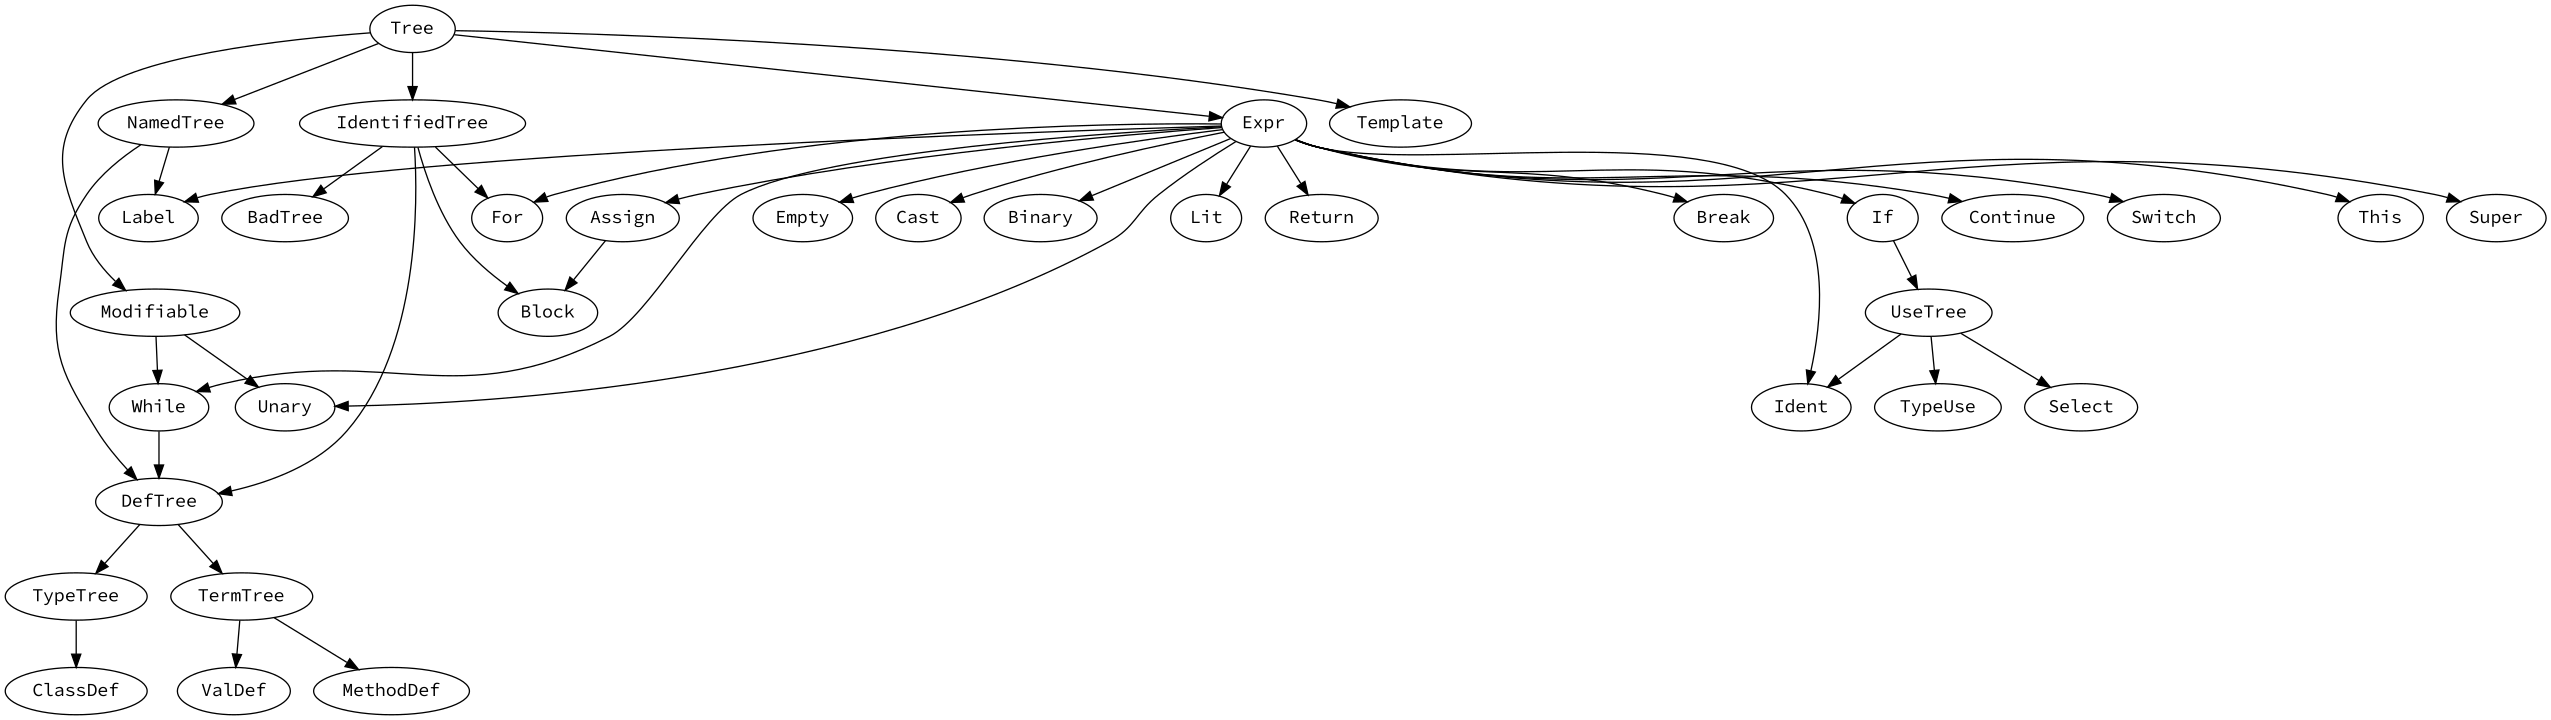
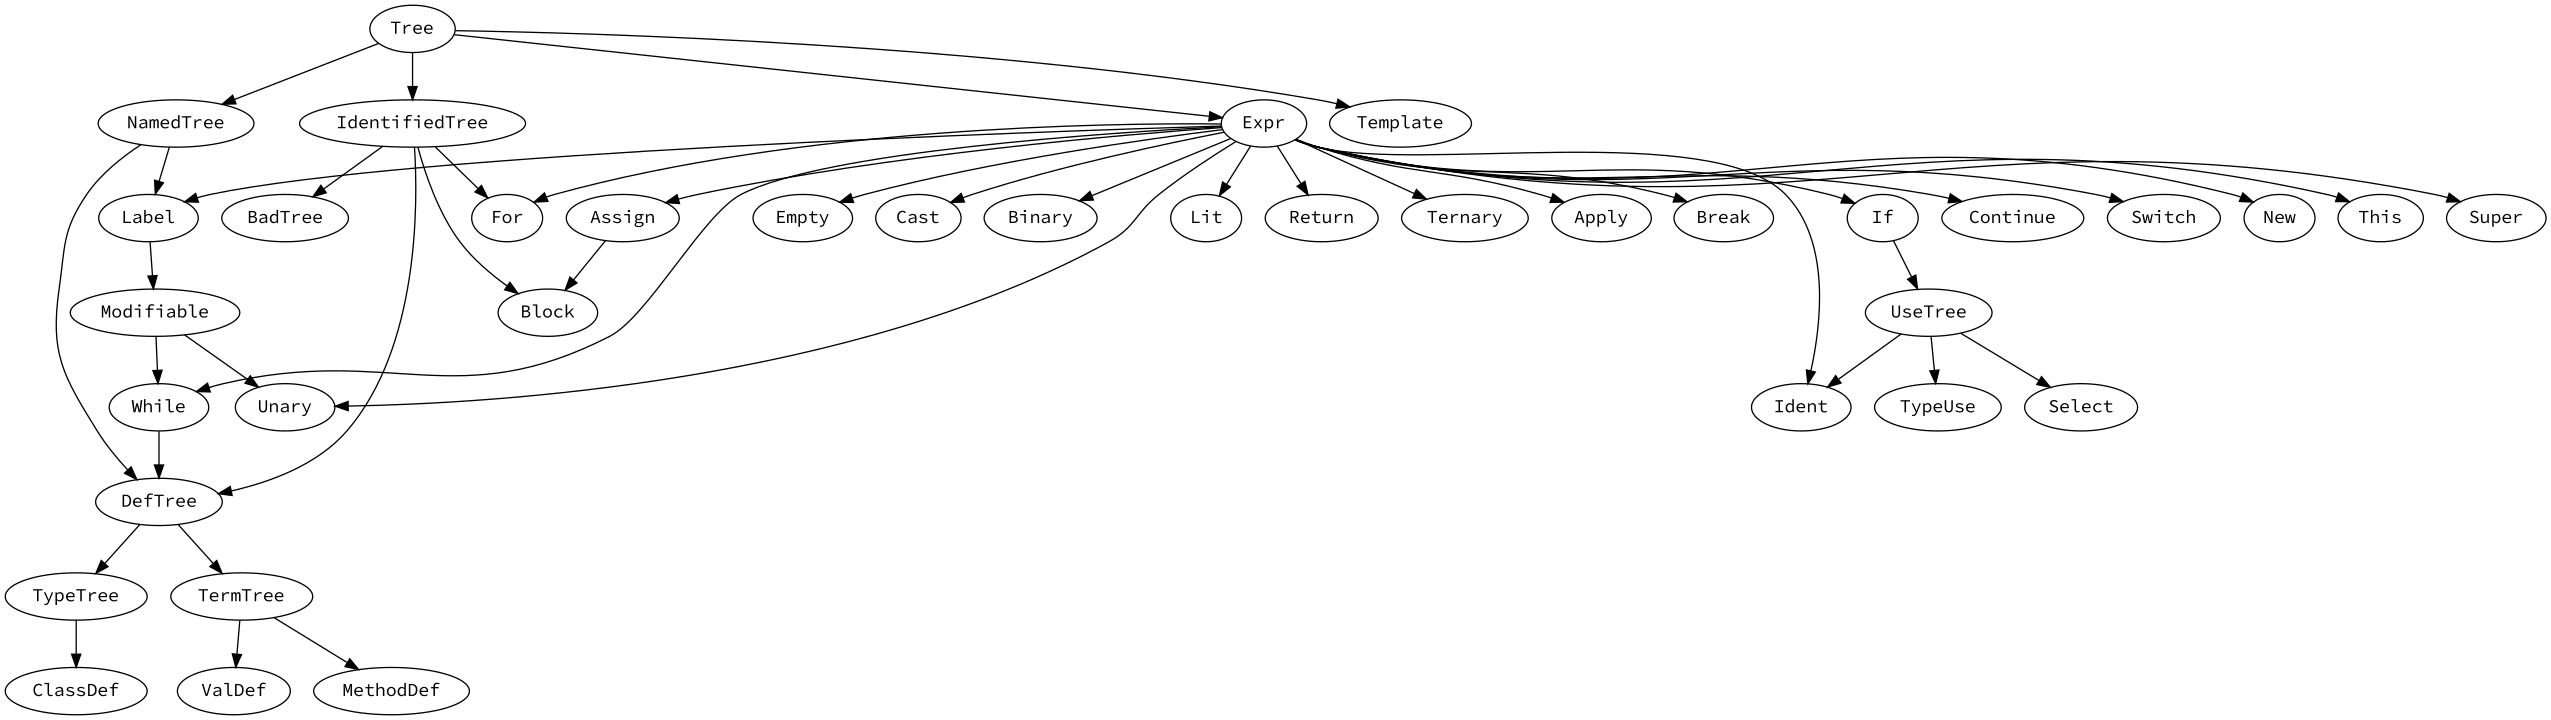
edge "Tree" -> "Modifiable": now "Label" -> "Modifiable"
node "Ternary": added
node "Apply": added
node "New": added
